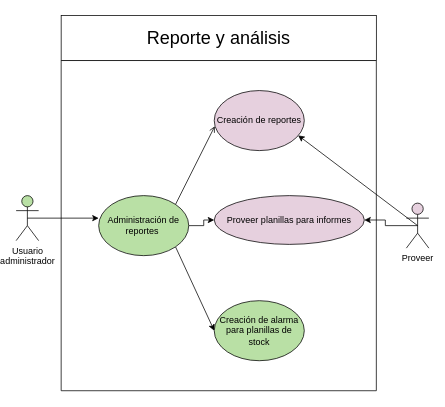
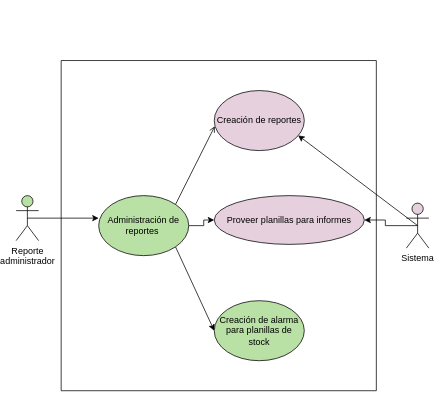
node "Reporte y análisis": removed
node "Usuario administrador": label "Usuario administrador" -> "Reporte administrador"
node "Proveer": label "Proveer" -> "Sistema"
